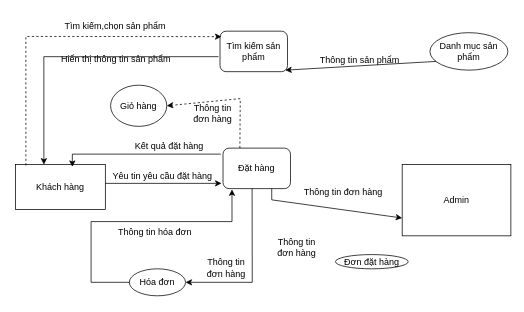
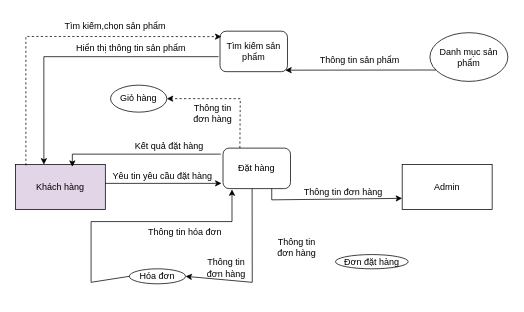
node "Danh mục sản phẩm": size 78x38 -> 78x49
node "Hiển thị thông tin sản phẩm": moved (116, 60) -> (131, 48)
node "Giỏ hàng": size 56x41 -> 56x27
node "Khách hàng": fillcolor #ffffff -> #e1d5e7
node "Admin": size 109x71 -> 90x45
node "Thông tin hóa đơn": moved (155, 233) -> (185, 233)
node "Hóa đơn": size 56x27 -> 56x15
